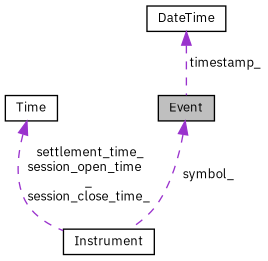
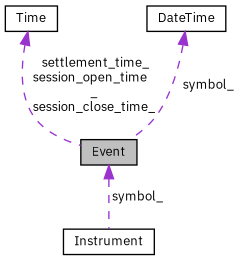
edge "Event" -> "DateTime": label " timestamp_" -> " symbol_"
edge "Instrument" -> "Time": now "Event" -> "Time"
